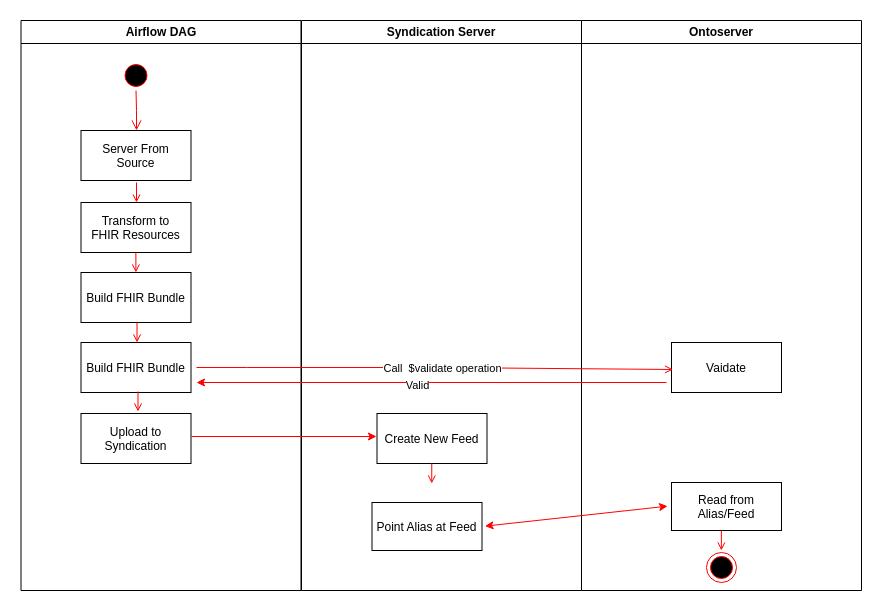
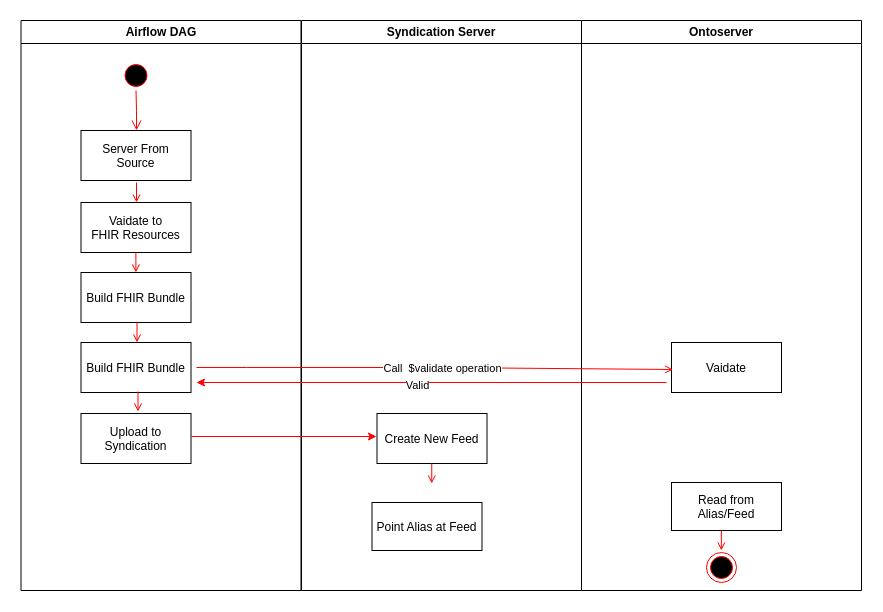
node "Transform to FHIR Resources": label "Transform to FHIR Resources" -> "Vaidate to FHIR Resources"
edge "Read from Alias/Feed" -- "Point Alias at Feed": removed
